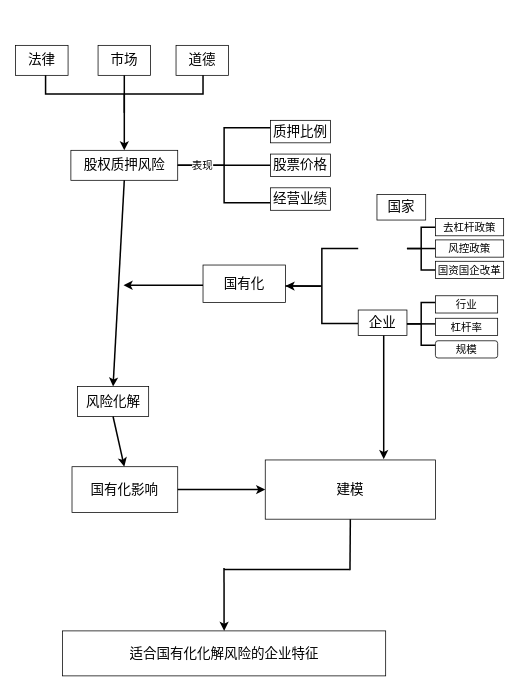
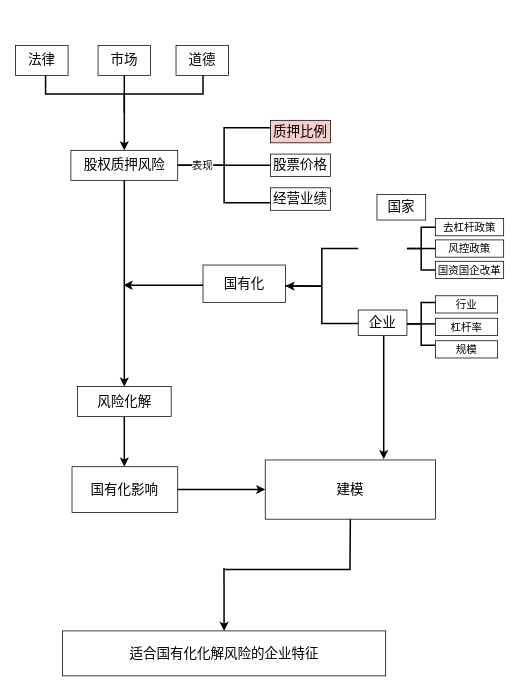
node "质押比例": fillcolor #ffffff -> #f8cecc
node "规模": shape rounded rectangle -> rectangle
node "风险化解": size 71x30 -> 94x30
